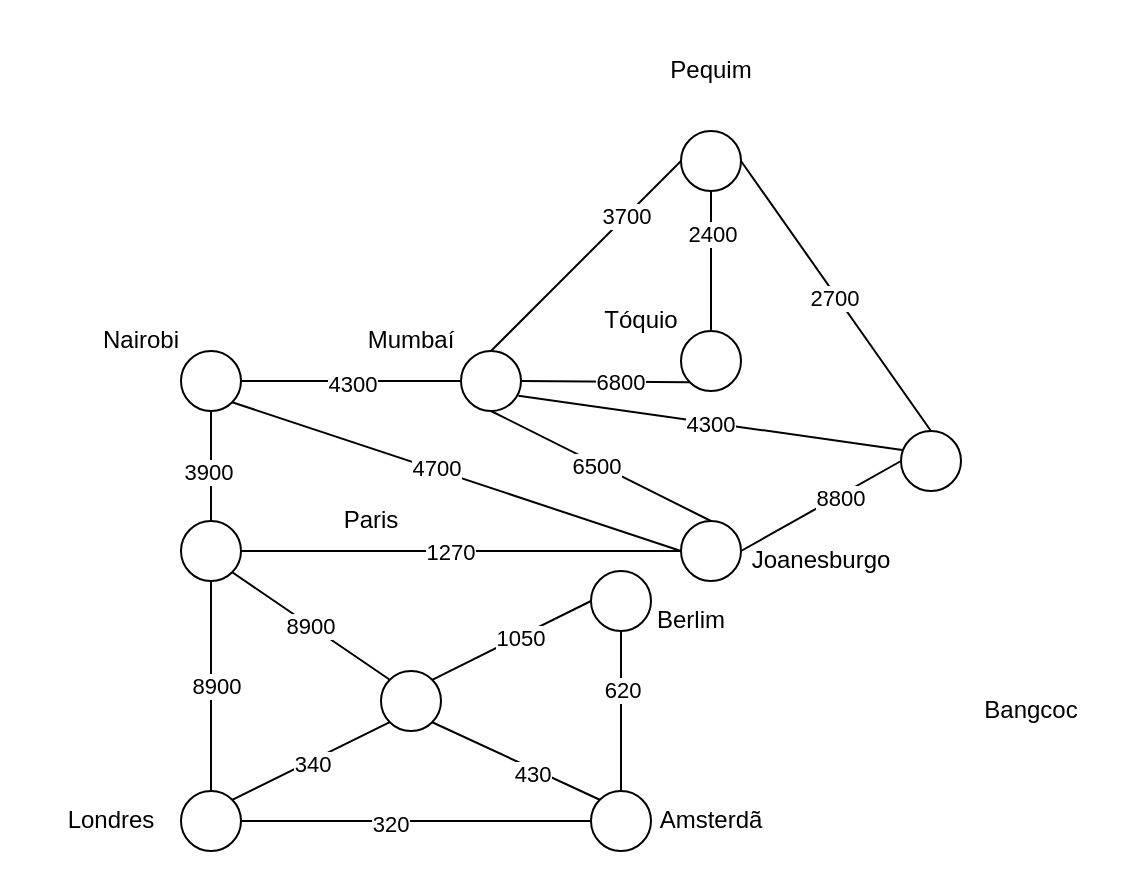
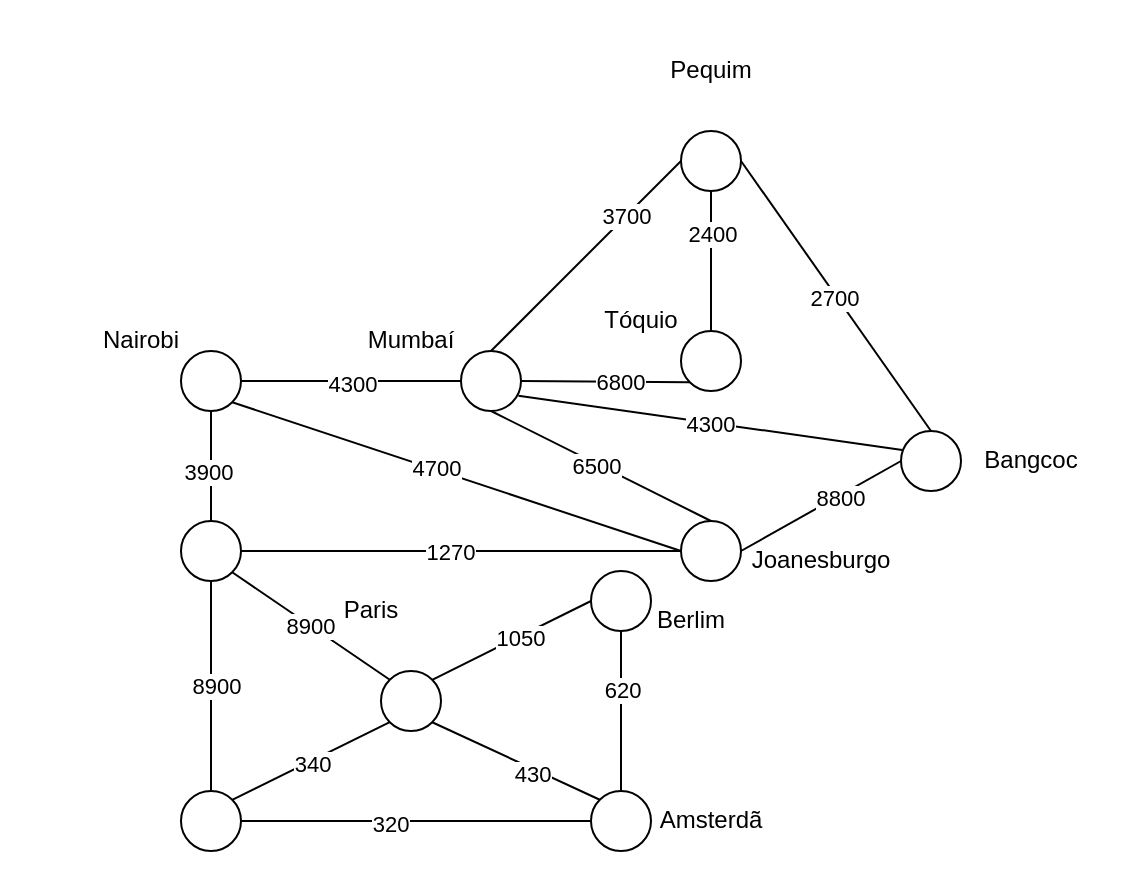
node "Paris": moved (371, 521) -> (371, 611)
node "Bangcoc": moved (1031, 711) -> (1031, 461)
node "Londres": removed
